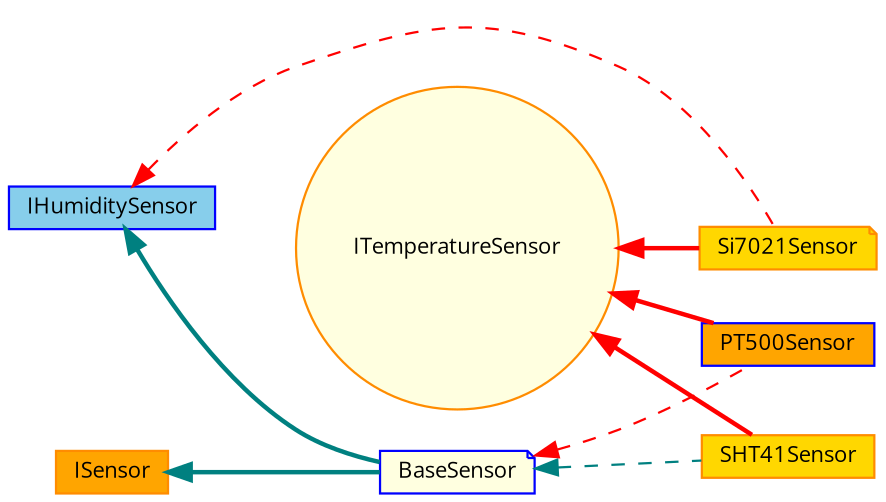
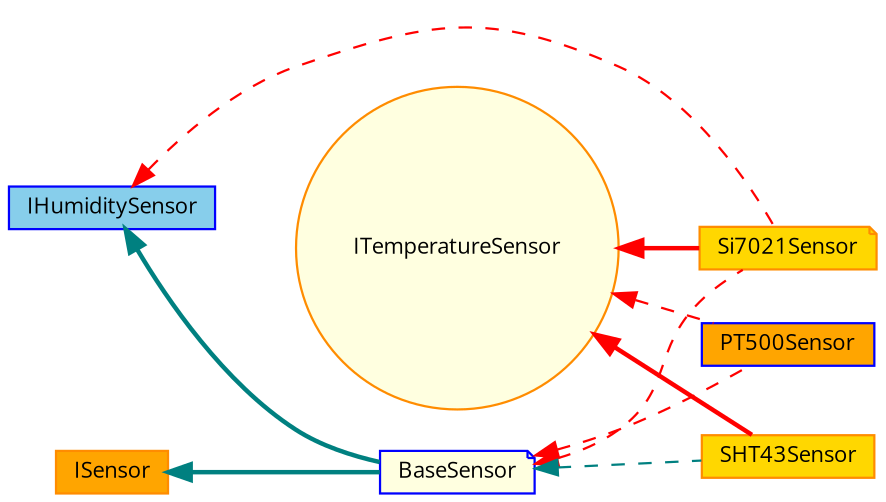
edge "PT500Sensor" -> "ITemperatureSensor": style bold -> dashed
edge "Si7021Sensor" -> "BaseSensor": added
node "SHT41Sensor": label "SHT41Sensor" -> "SHT43Sensor"
